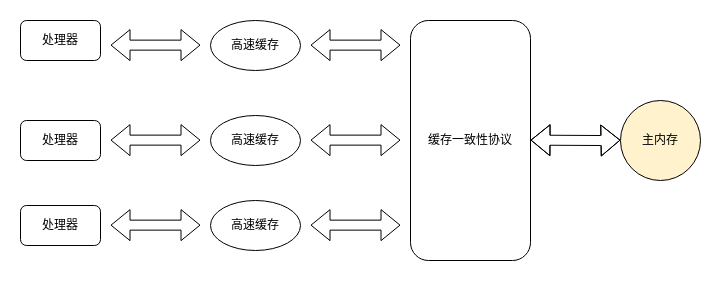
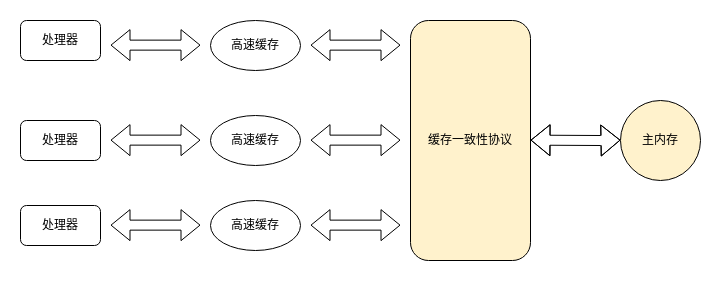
node "缓存一致性协议": fillcolor #ffffff -> #fff2cc
